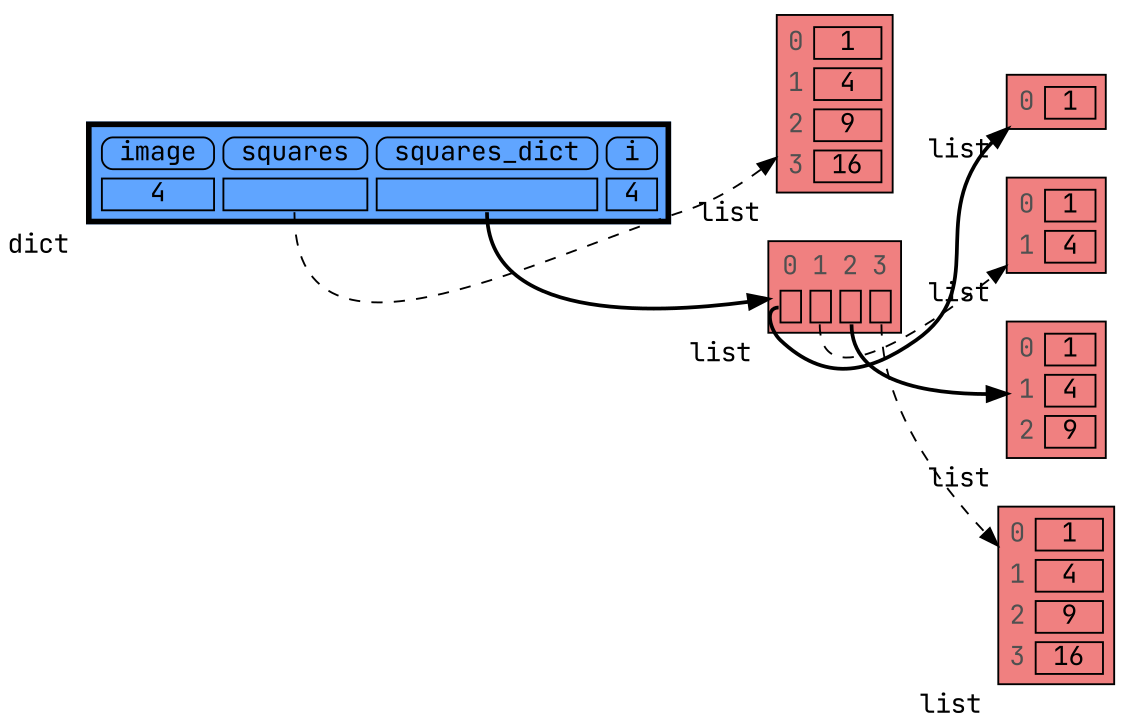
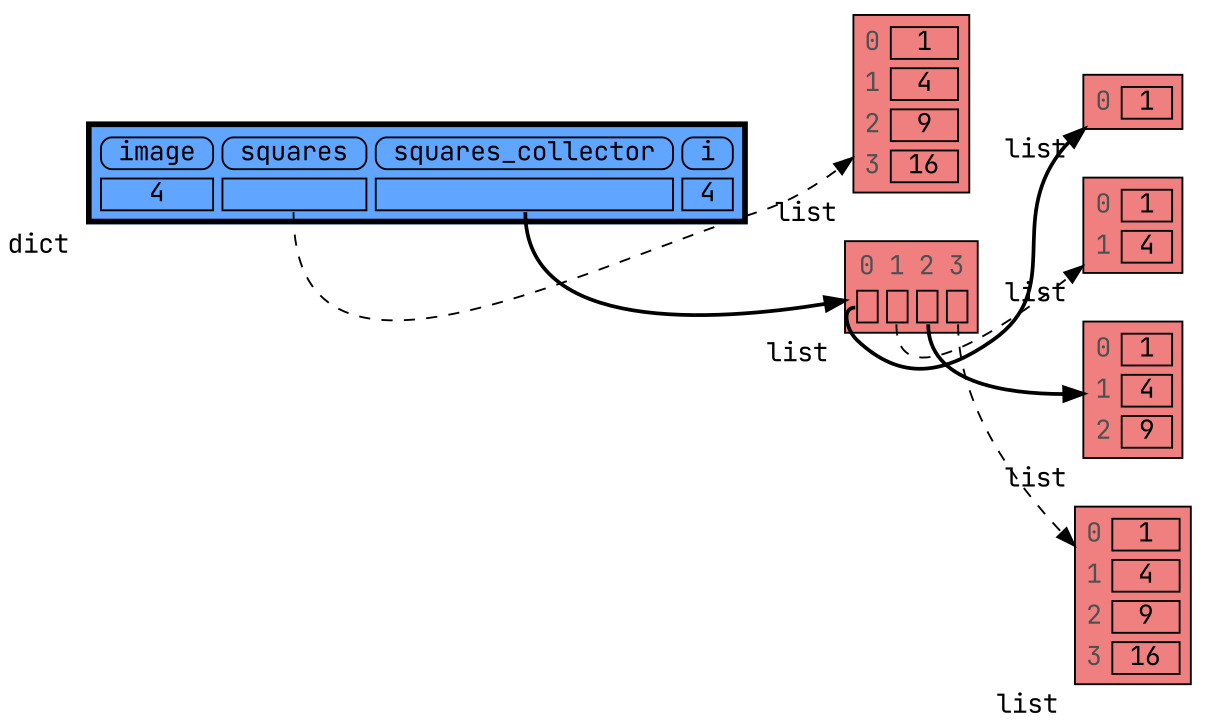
node "image": text "squares_dict" -> "squares_collector"
